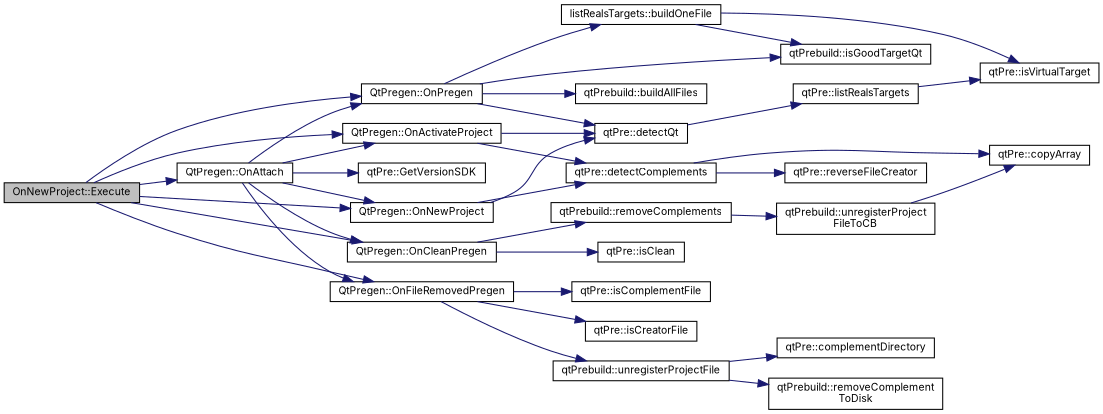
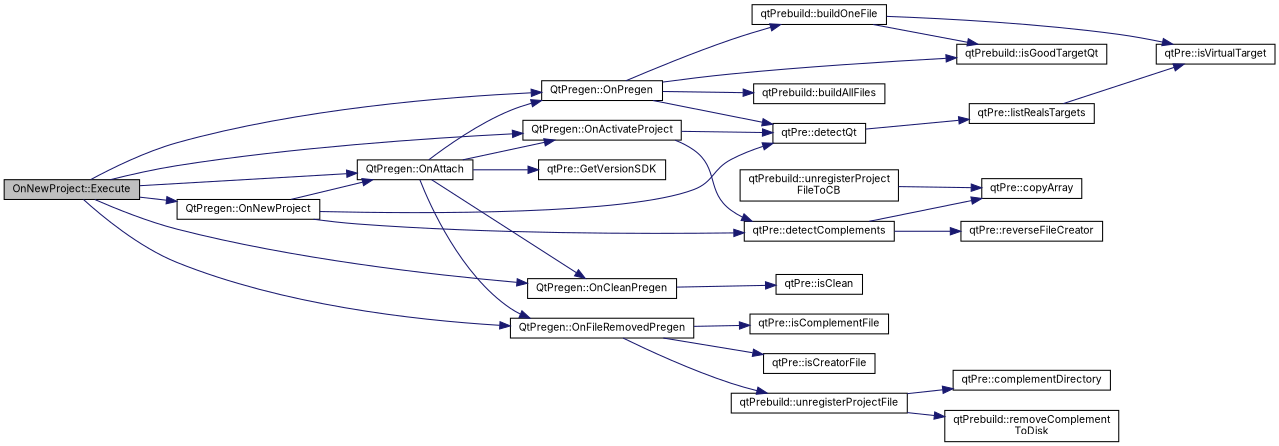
node "listRealsTargets::buildOneFile": label "listRealsTargets::buildOneFile" -> "qtPrebuild::buildOneFile"
edge "QtPregen::OnAttach" -> "QtPregen::OnNewProject": reversed
node "qtPrebuild::removeComplements": removed
